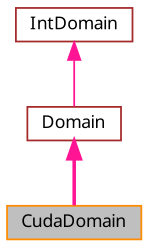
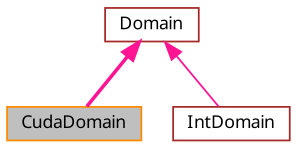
edge "Domain" -> "IntDomain": reversed
